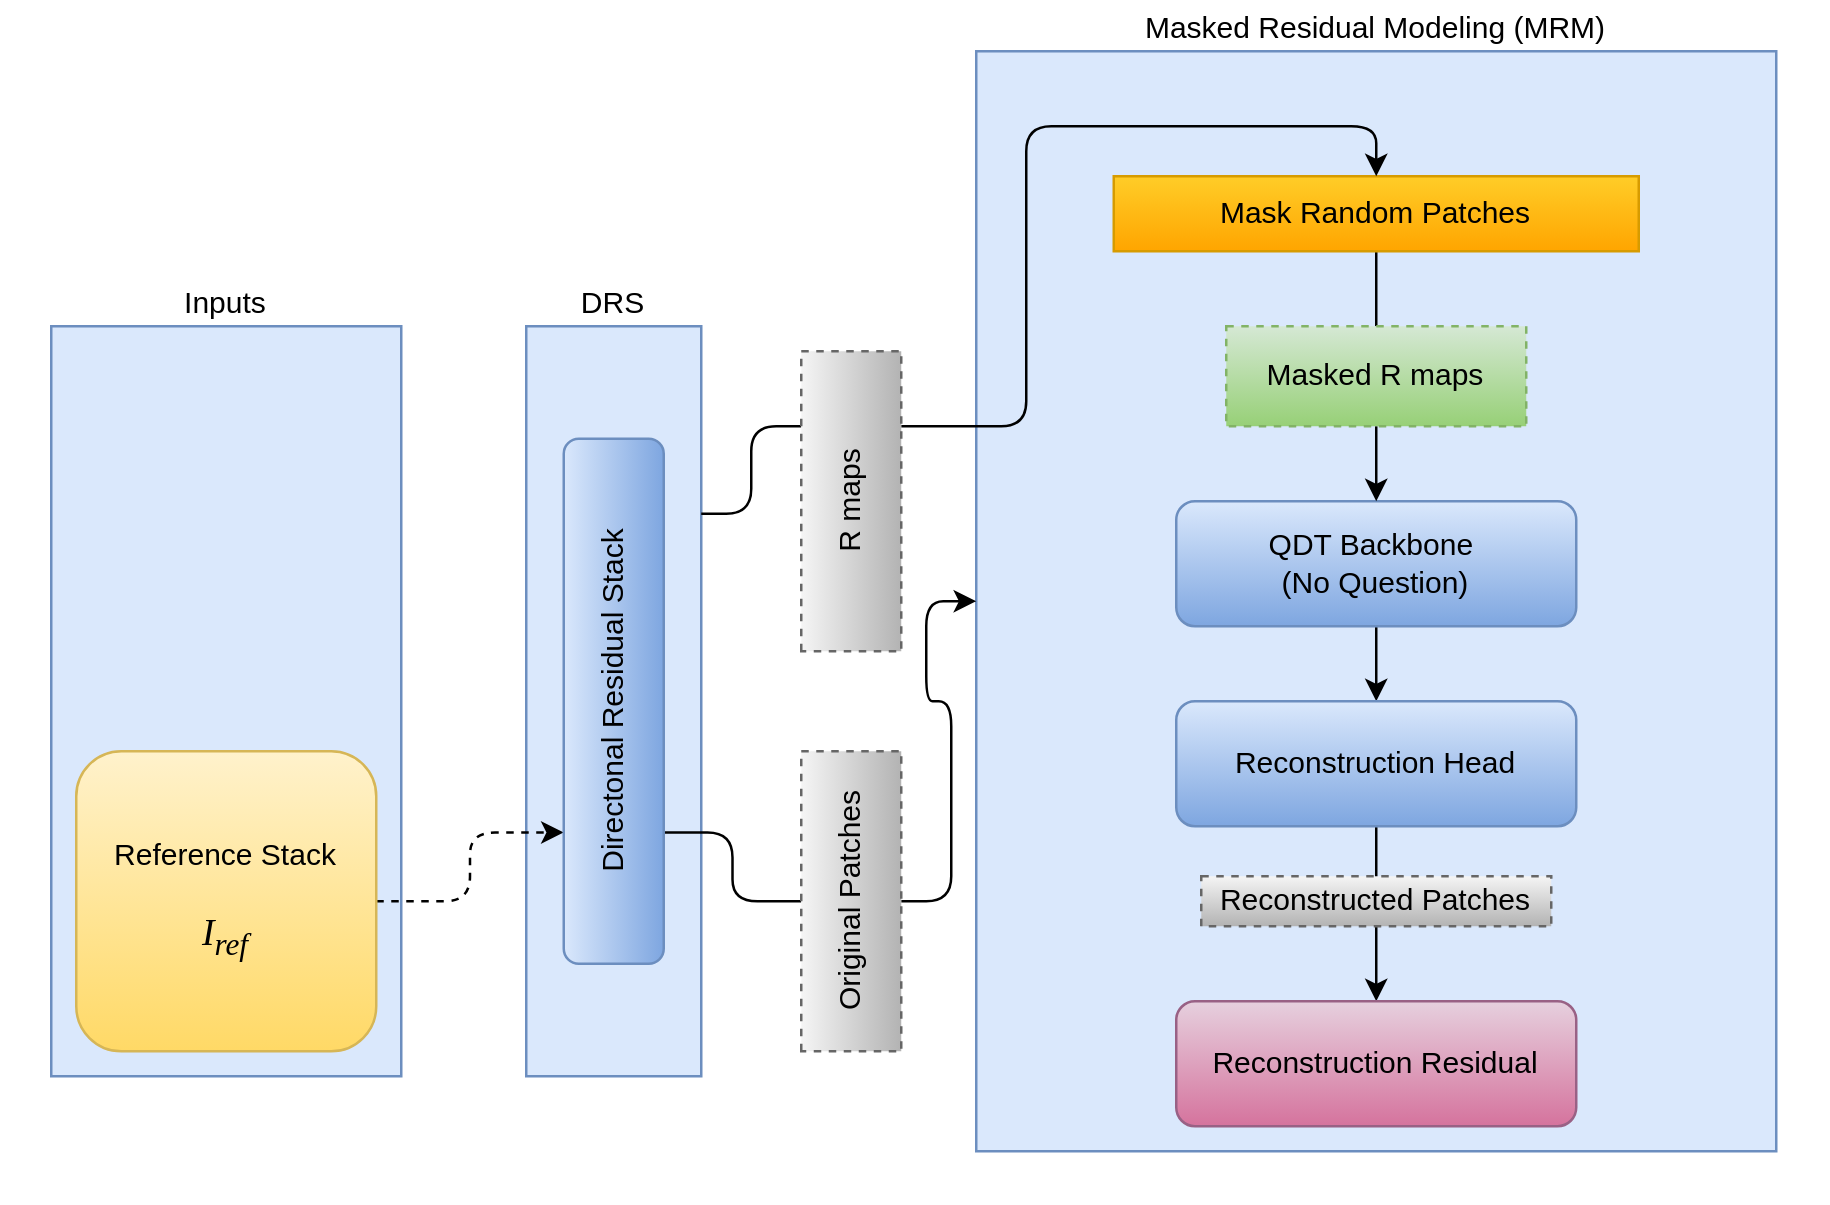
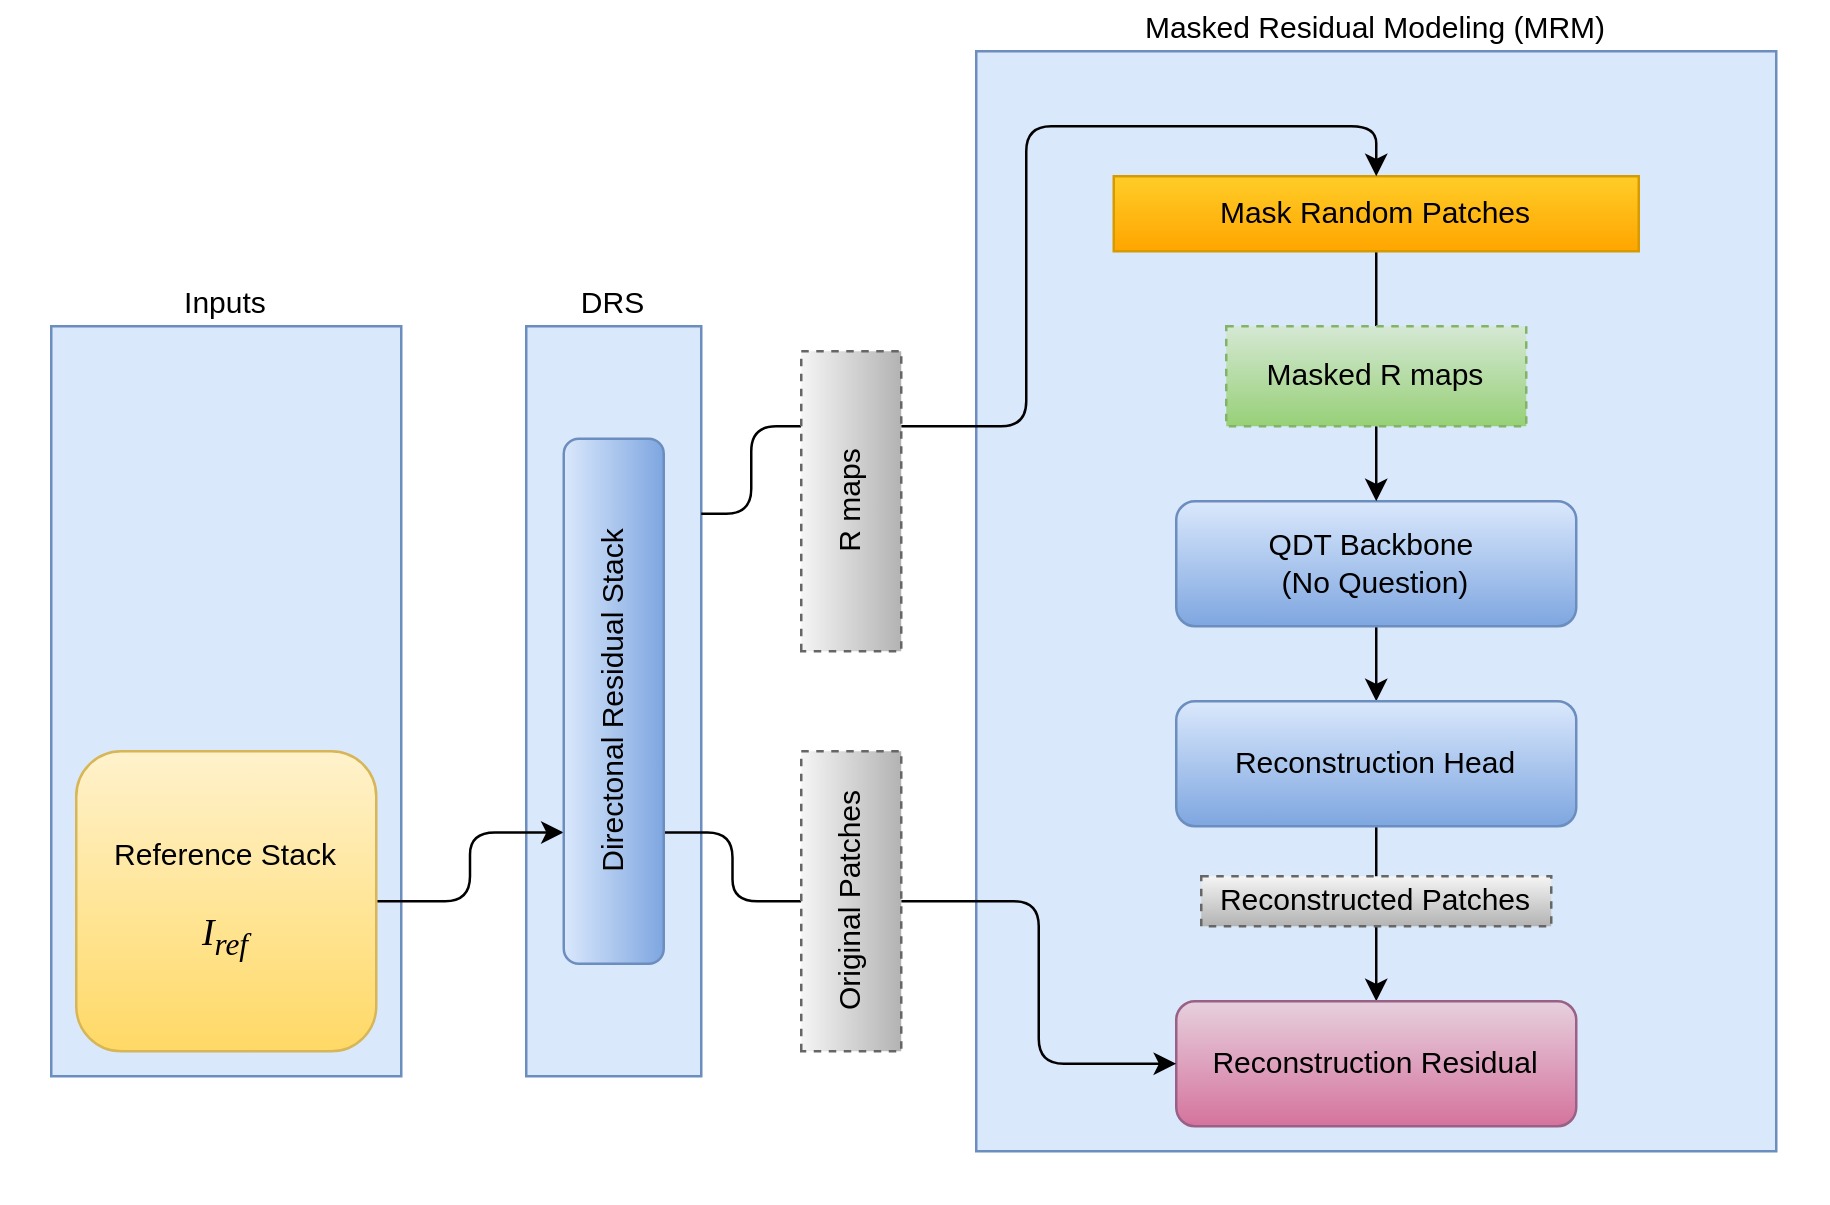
edge "Original Patches" -> "Masked Residual Modeling (MRM)": now "Original Patches" -> "Reconstruction Residual"
edge "Reference Stack Iref" -> "Directonal Residual Stack": style dashed -> solid
